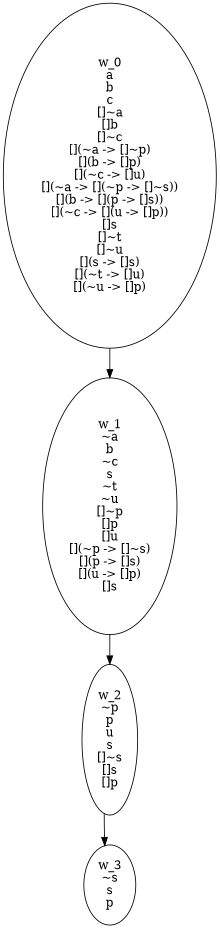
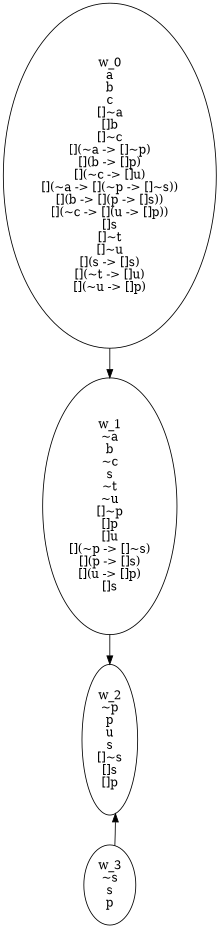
edge "w_2 ~p p u s []~s []s []p" -> "w_3 ~s s p": reversed
